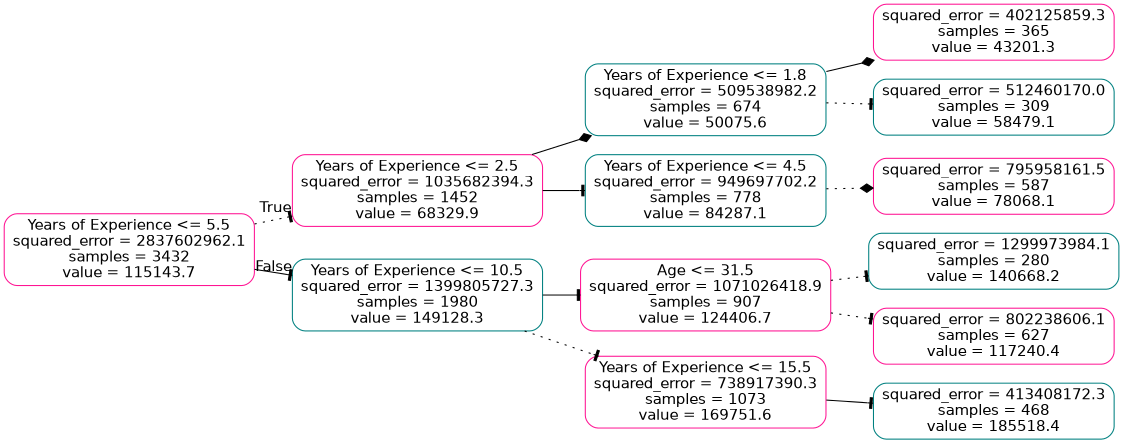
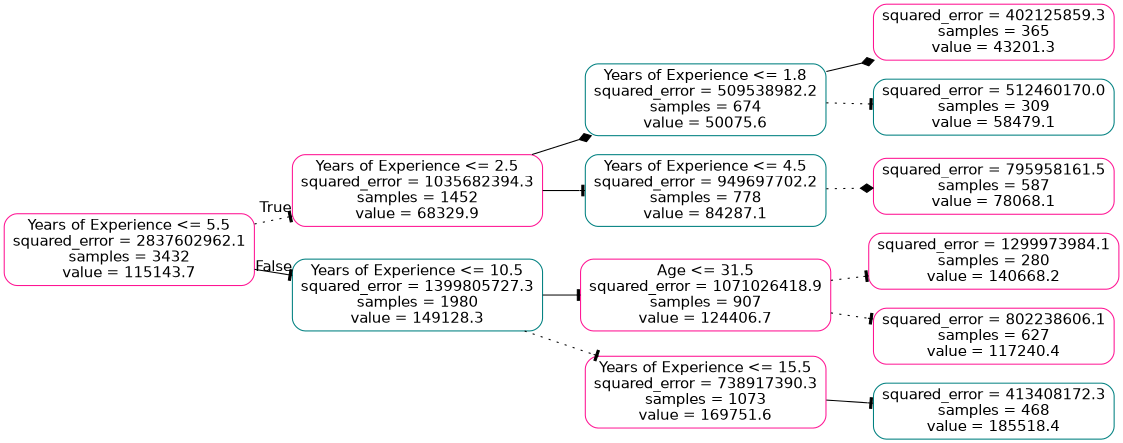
node "squared_error = 1299973984.1 samples = 280 value = 140668.2": color teal -> deeppink
